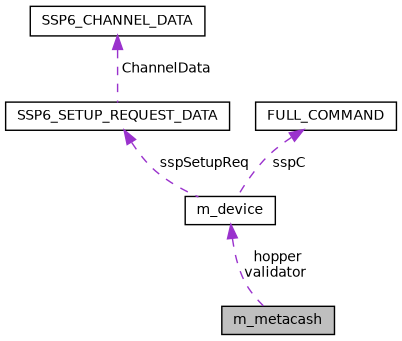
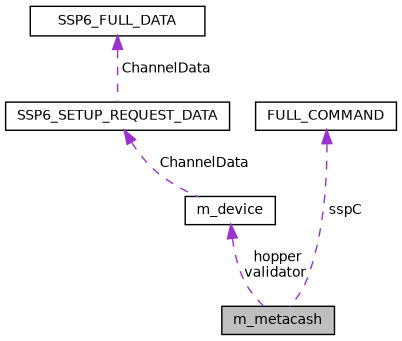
node "SSP6_CHANNEL_DATA": label "SSP6_CHANNEL_DATA" -> "SSP6_FULL_DATA"
edge "m_device" -> "SSP6_SETUP_REQUEST_DATA": label " sspSetupReq" -> " ChannelData"
edge "m_device" -> "FULL_COMMAND": now "m_metacash" -> "FULL_COMMAND"
